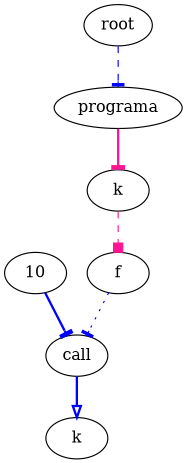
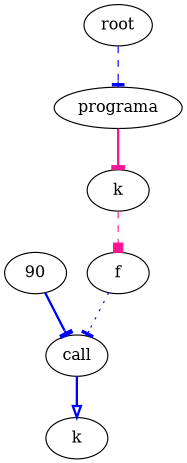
node "10": label "10" -> "90"
